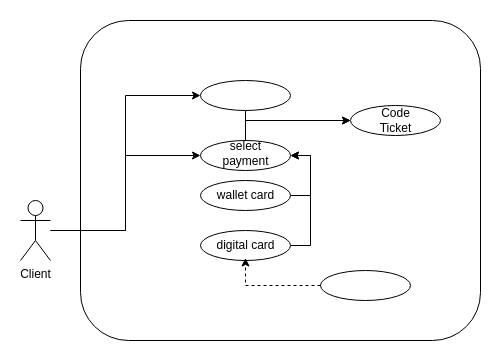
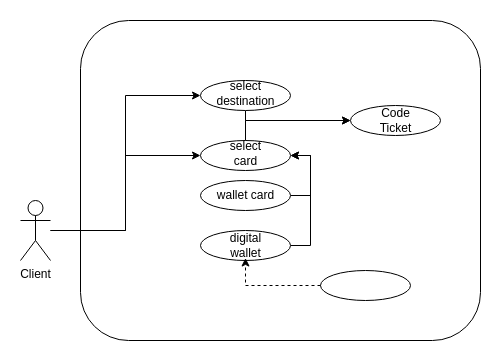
node "selectdestination": added
node "selectpayment": label "selectpayment" -> "selectcard"
node "digital card": label "digital card" -> "digital wallet"
